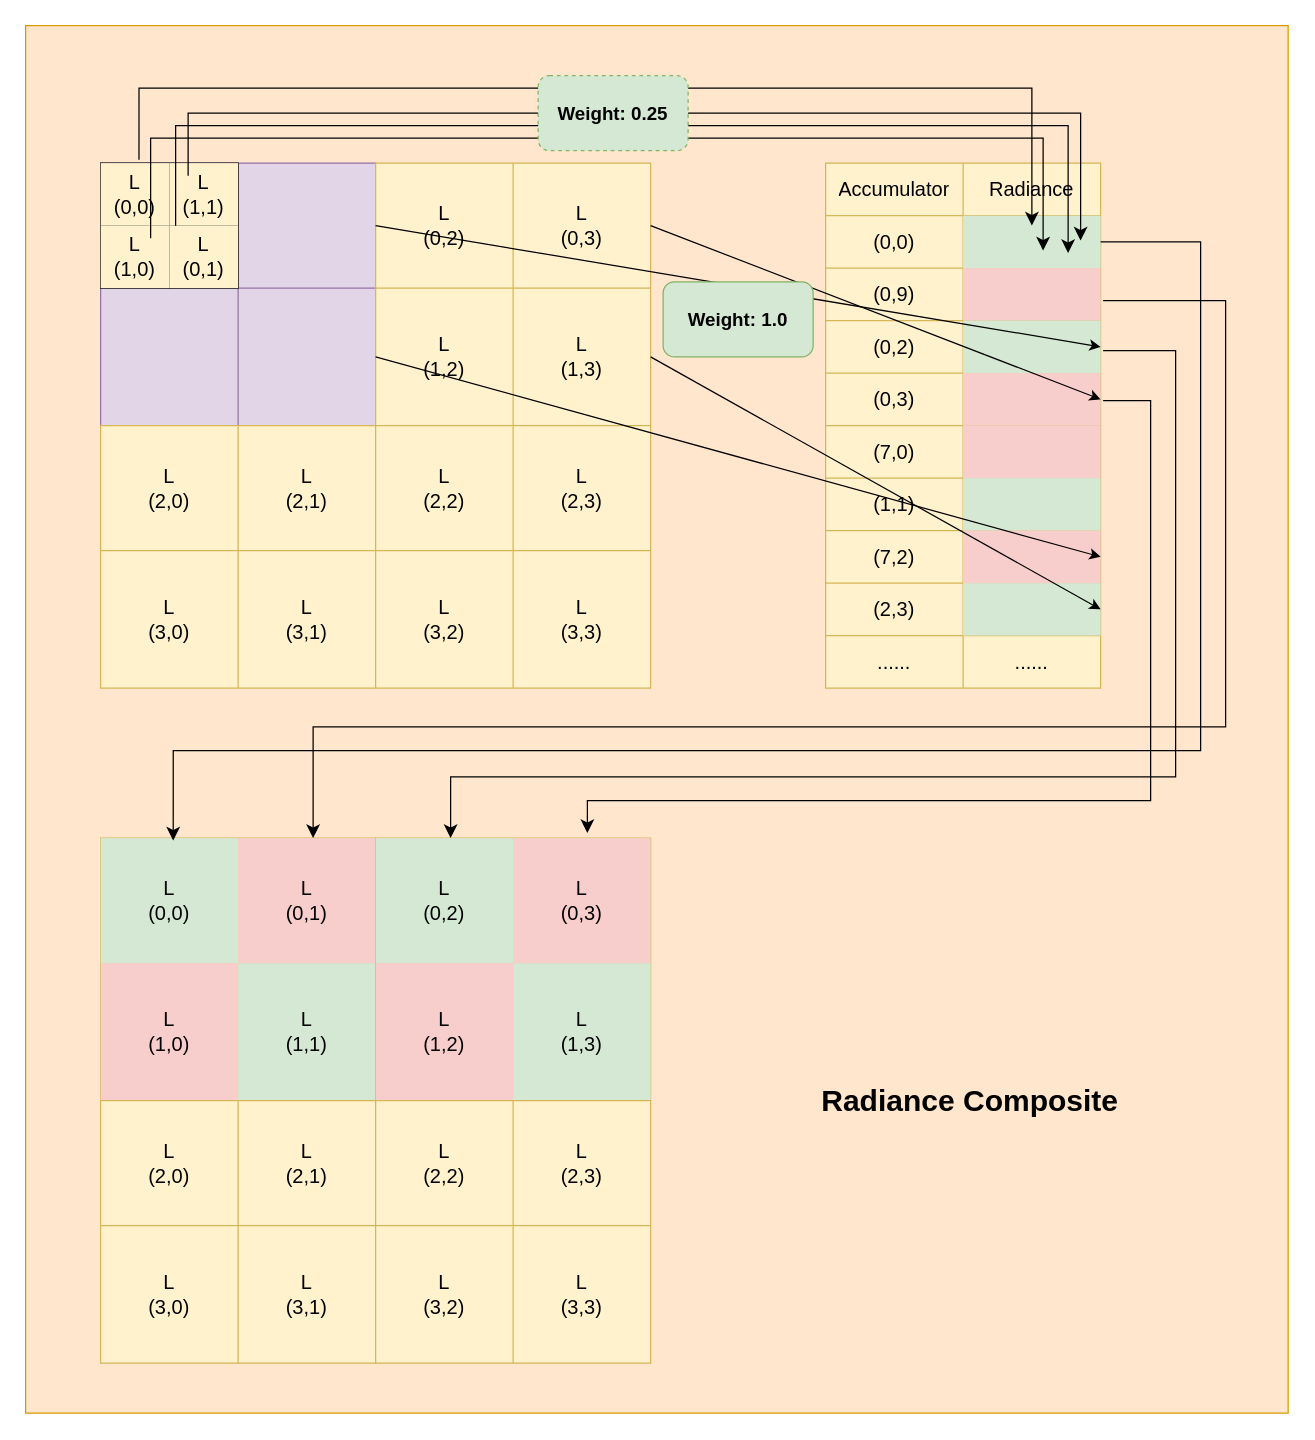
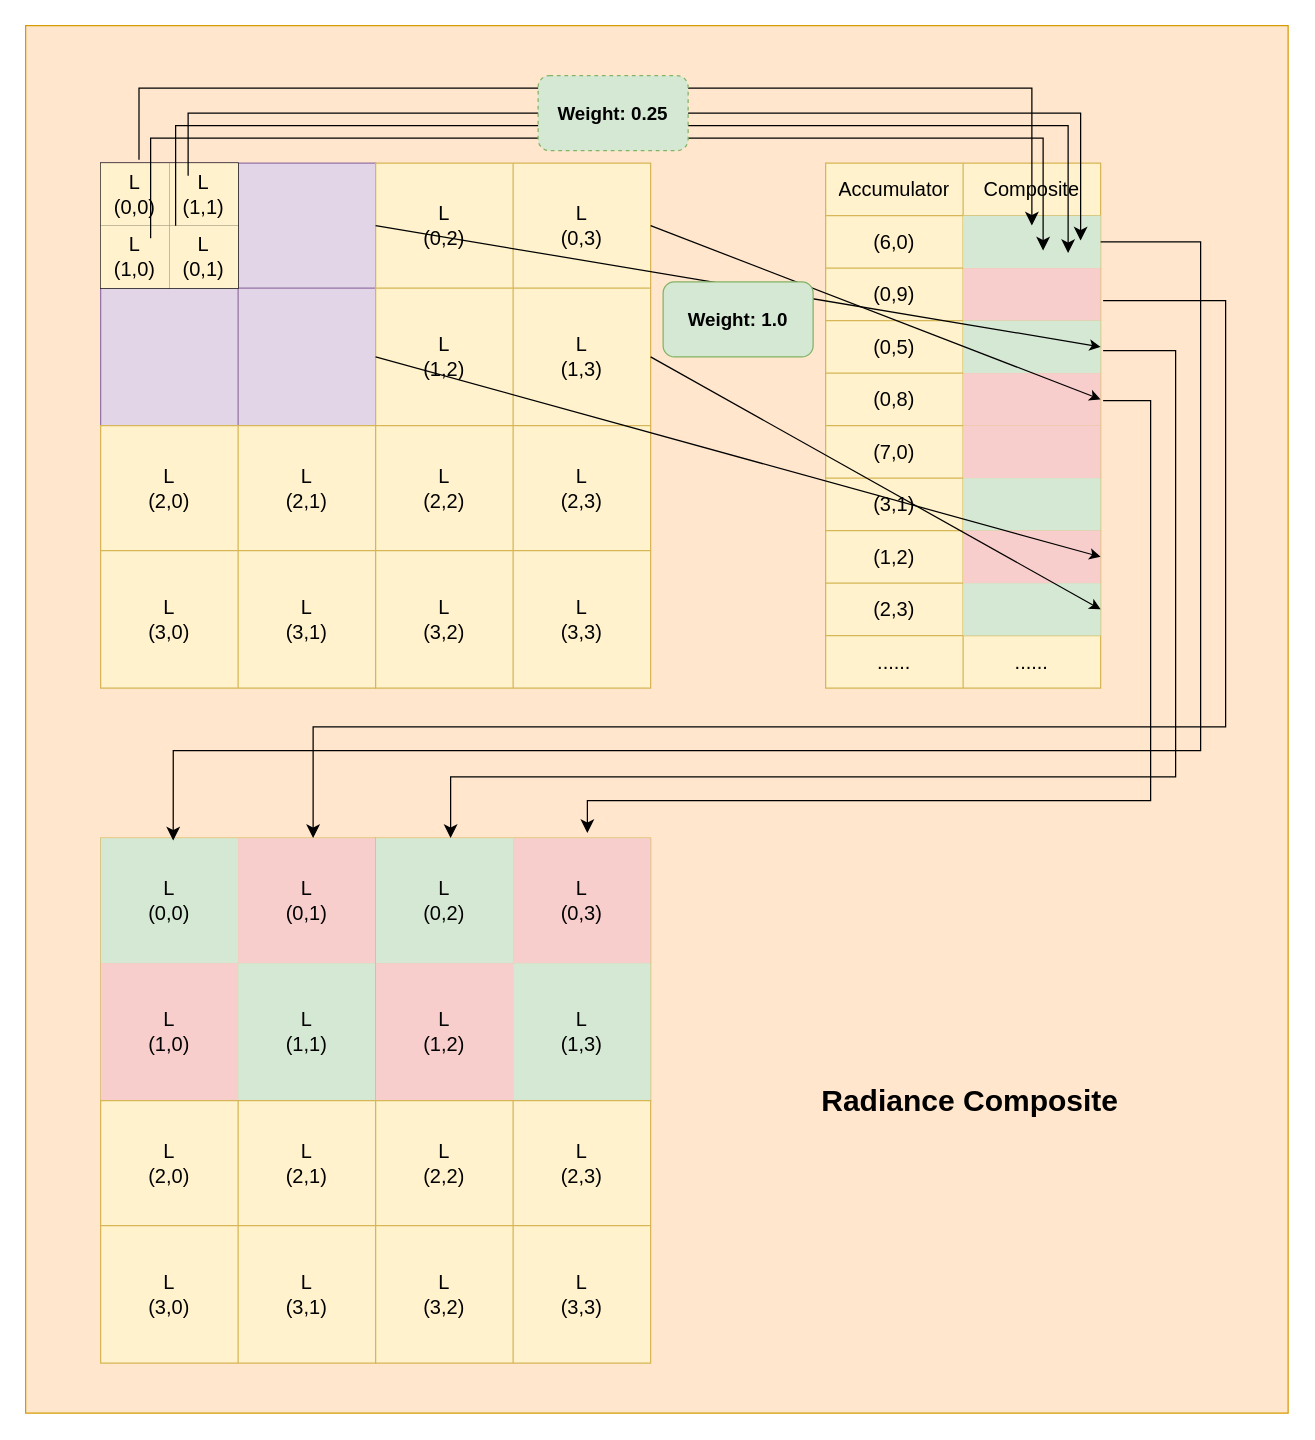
node "Radiance": label "Radiance" -> "Composite"
node "(0,0)": label "(0,0)" -> "(6,0)"
node "(0,2)": label "(0,2)" -> "(0,5)"
node "(0,3)": label "(0,3)" -> "(0,8)"
node "(1,1)": label "(1,1)" -> "(3,1)"
node "(7,2)": label "(7,2)" -> "(1,2)"
